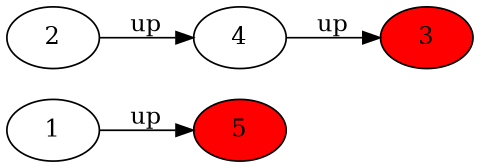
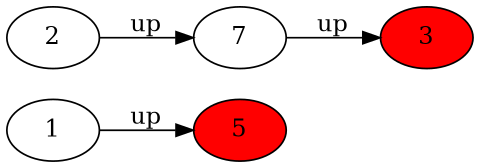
node "4": label "4" -> "7"
